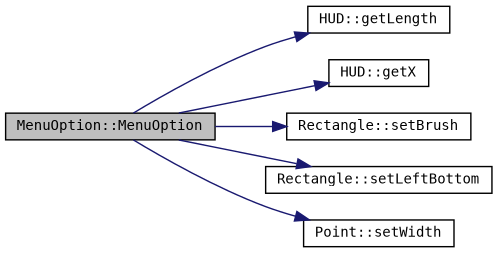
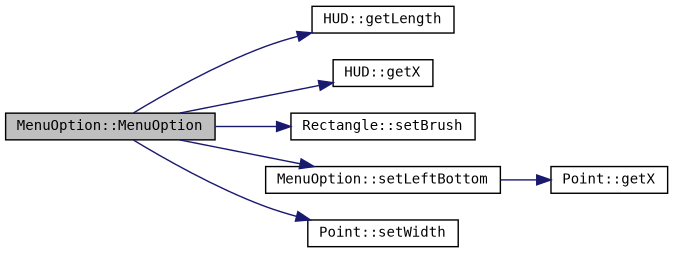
node "Rectangle::setLeftBottom": label "Rectangle::setLeftBottom" -> "MenuOption::setLeftBottom"
node "Point::getX": added
